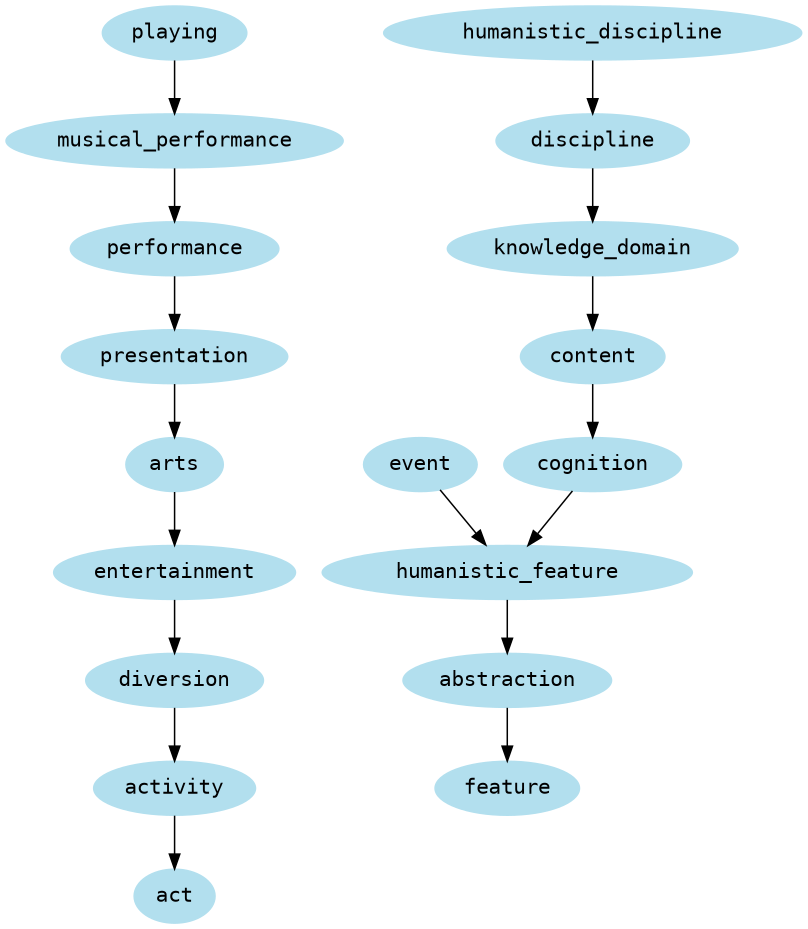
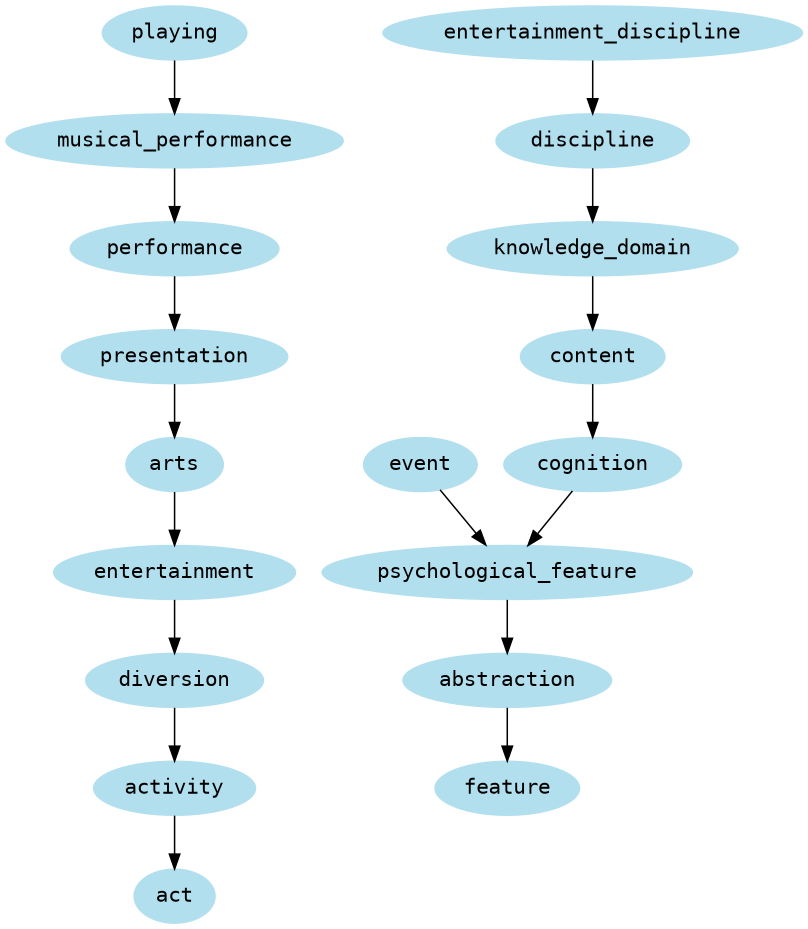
node "humanistic_discipline": label "humanistic_discipline" -> "entertainment_discipline"
node "humanistic_feature": label "humanistic_feature" -> "psychological_feature"
